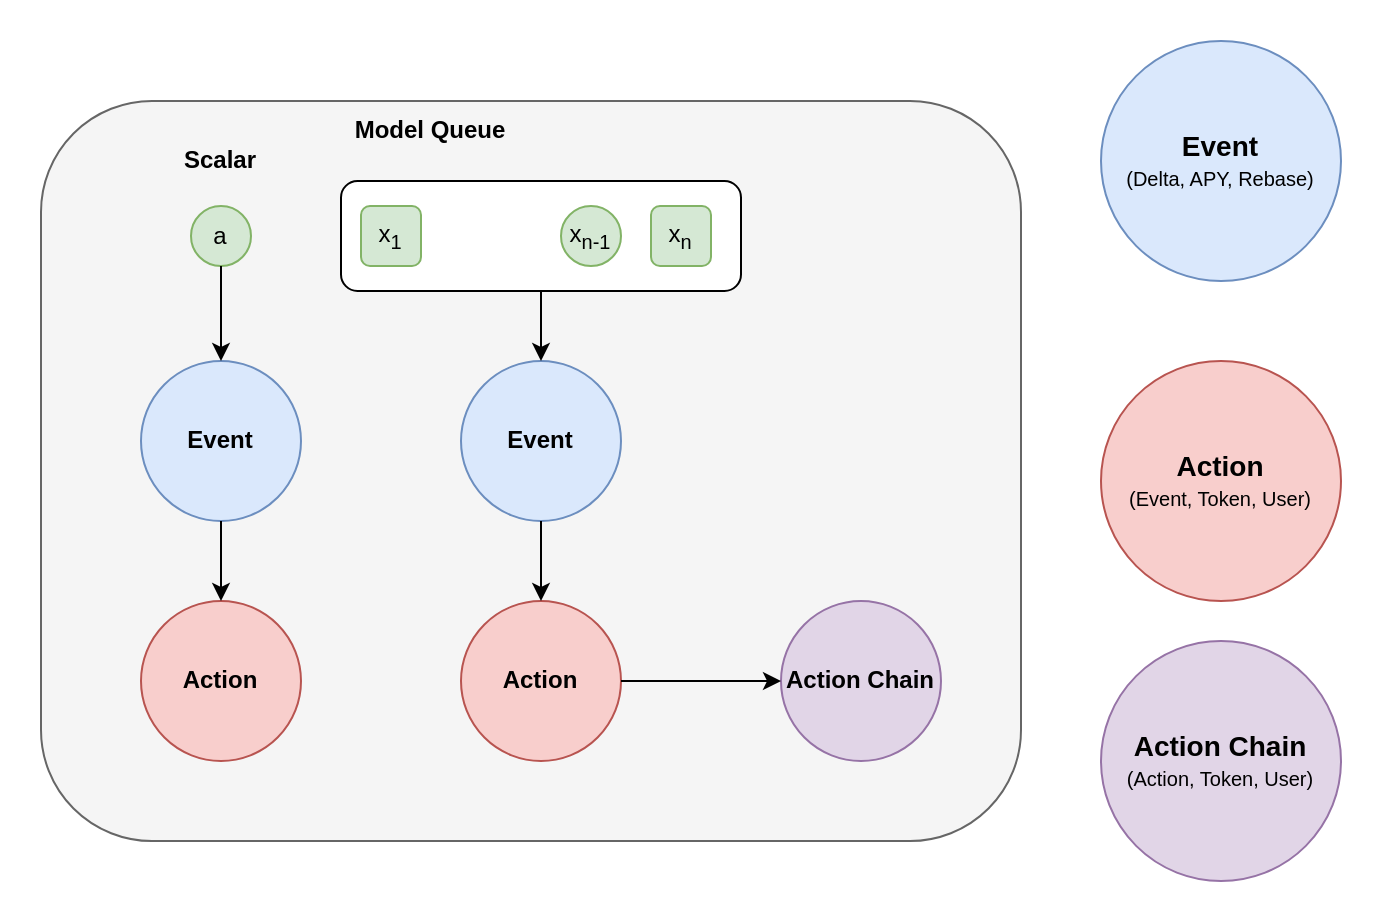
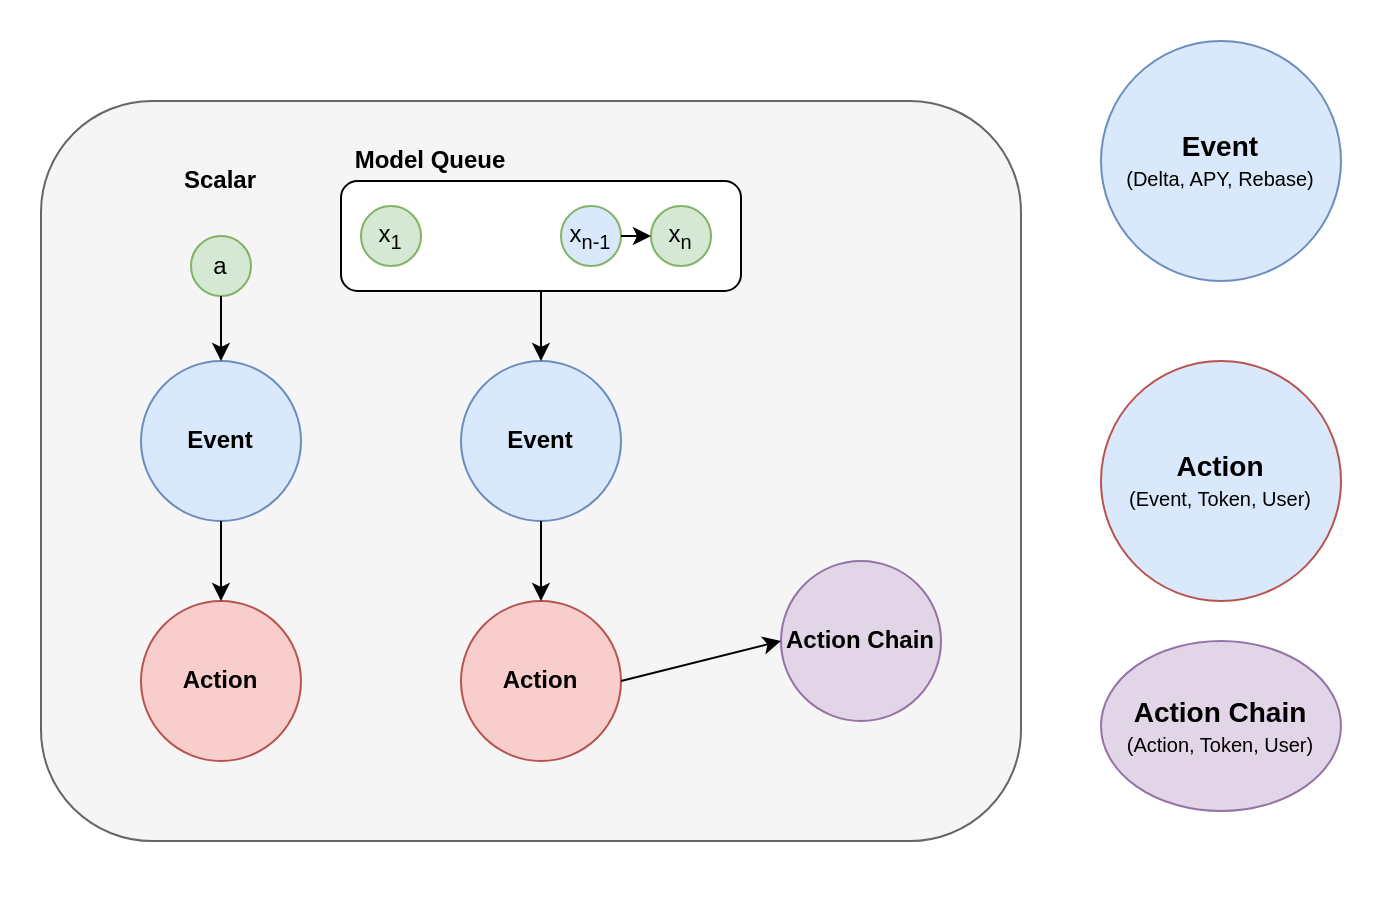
node "Model Queue": moved (431, 131) -> (431, 161)
node "Scalar": moved (221, 161) -> (221, 181)
node "a": moved (221, 236) -> (221, 266)
node "x1": shape rounded rectangle -> ellipse
node "xn-1": fillcolor #d5e8d4 -> #dae8fc
edge "xn-1" -> "xn": added
node "xn": shape rounded rectangle -> ellipse
node "Action (Event, Token, User)": fillcolor #f8cecc -> #dae8fc
node "Action Chain": moved (861, 681) -> (861, 641)
node "Action Chain (Action, Token, User)": size 240x240 -> 240x170
